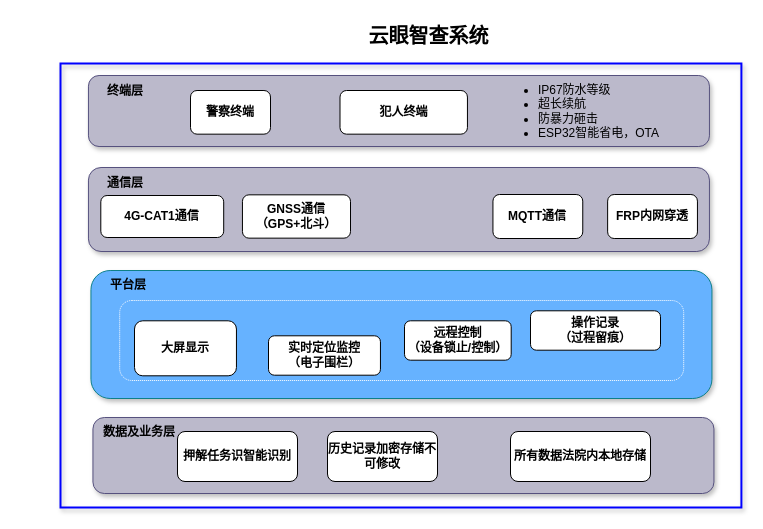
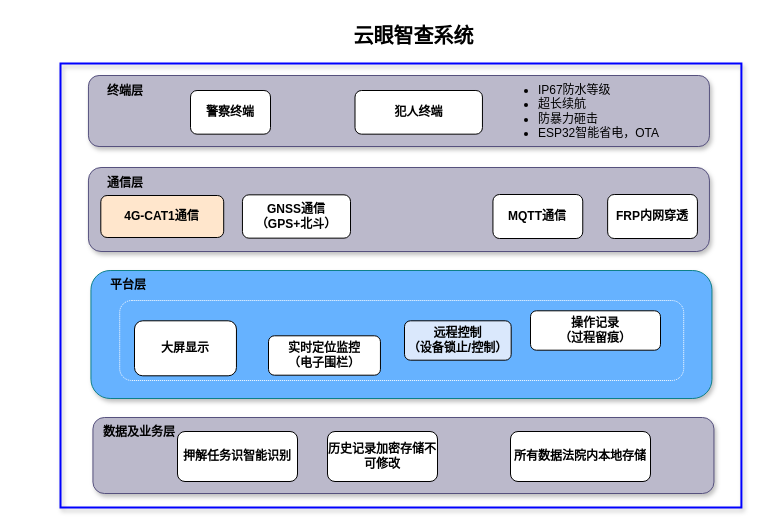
node "云眼智查系统": moved (429, 36) -> (414, 36)
node "犯人终端": moved (404, 112) -> (419, 112)
node "4G-CAT1通信": fillcolor #ffffff -> #ffe6cc
node "远程控制 （设备锁止/控制）": fillcolor #ffffff -> #dae8fc
